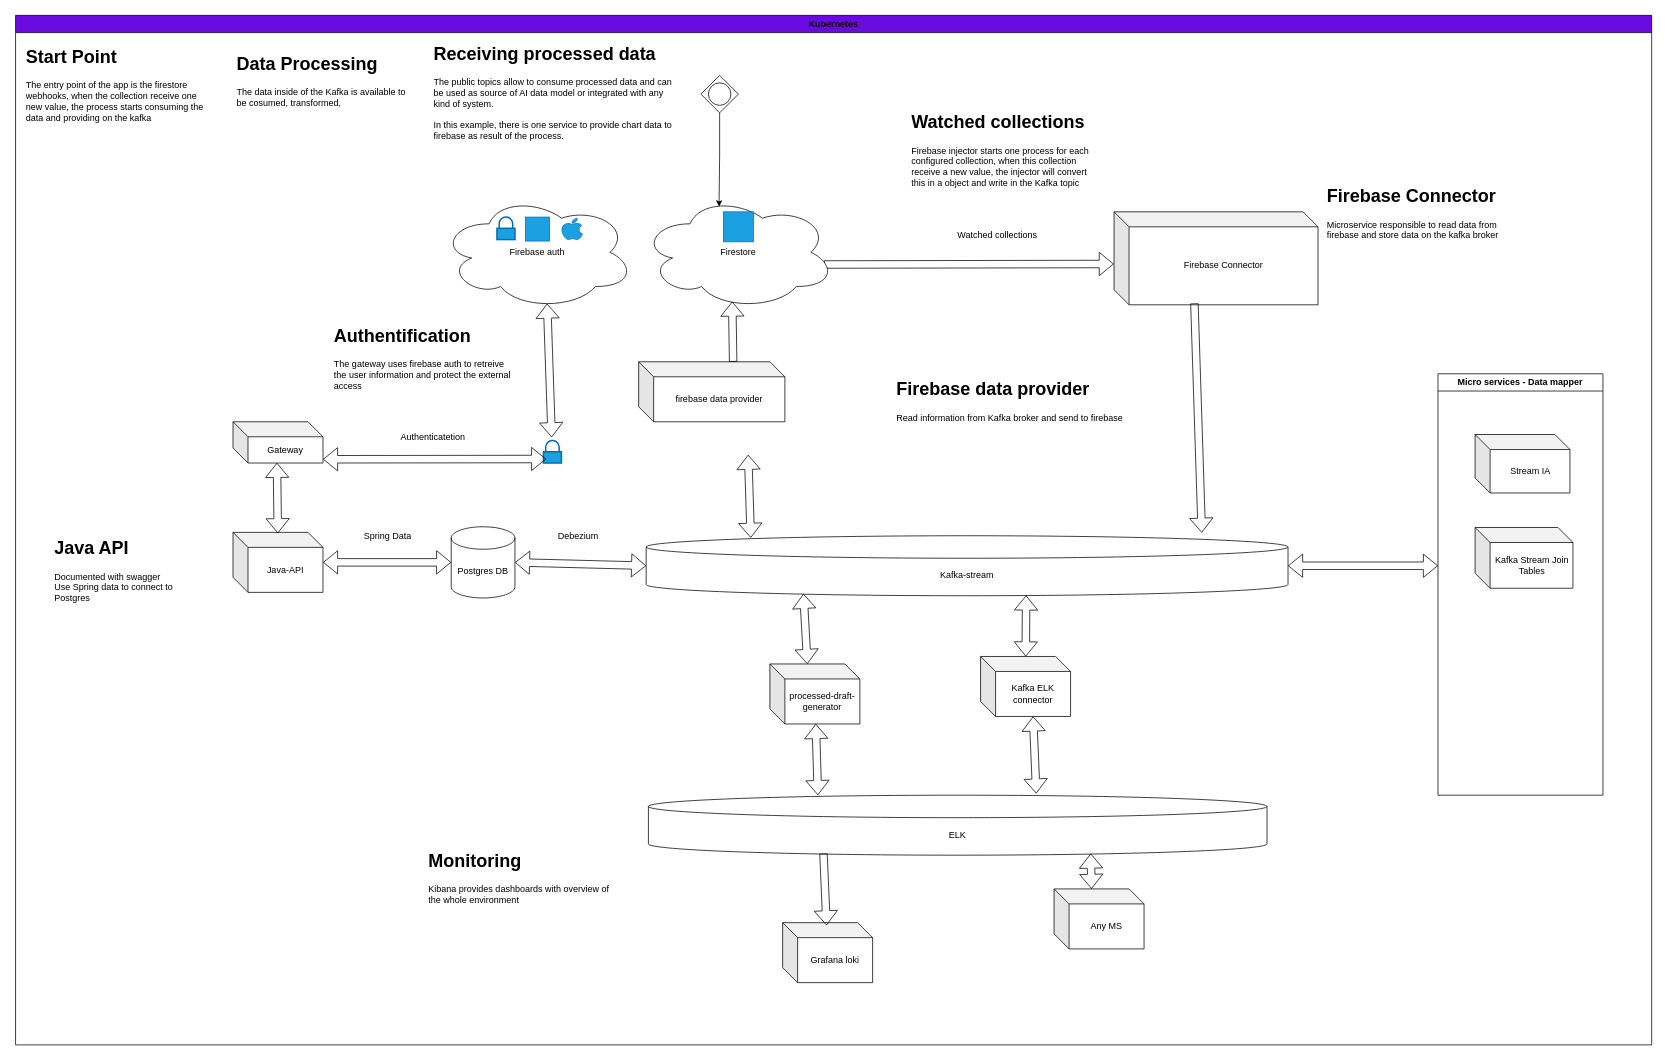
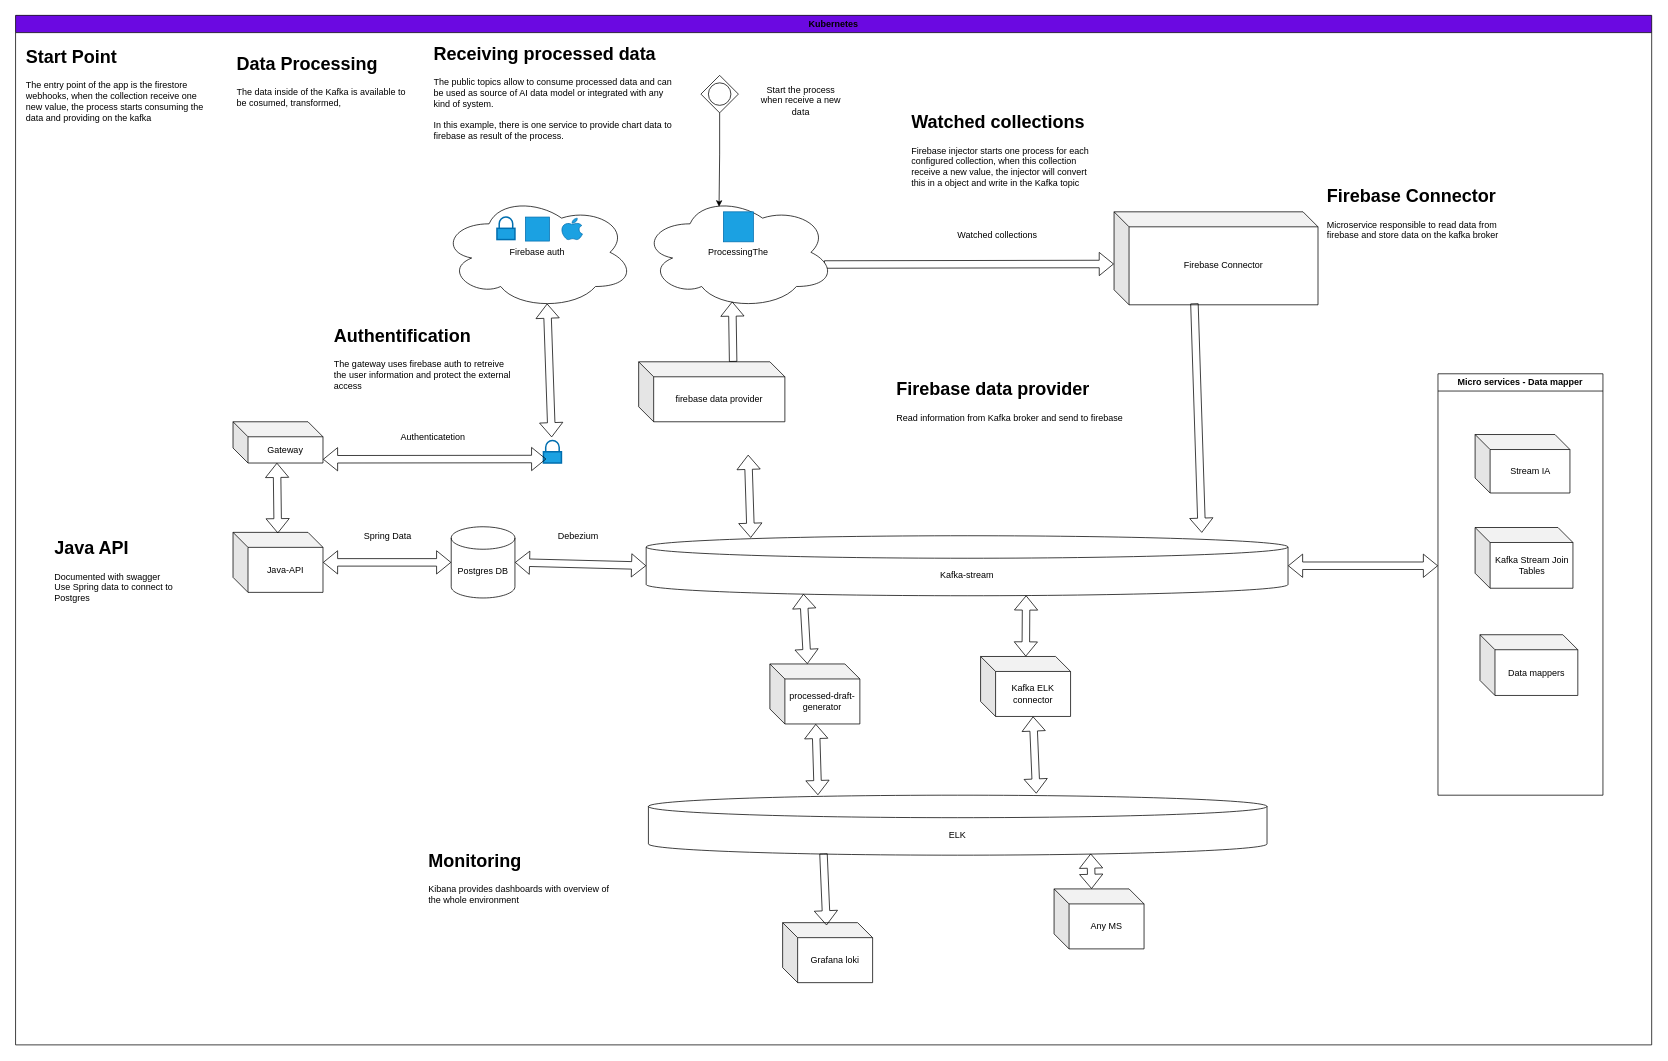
node "Start the process when receive a new data": added
node "Firestore": label "Firestore" -> "ProcessingThe"
node "Data mappers": added
